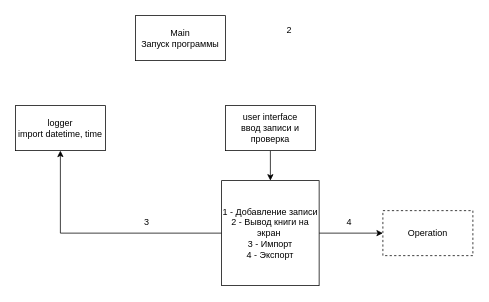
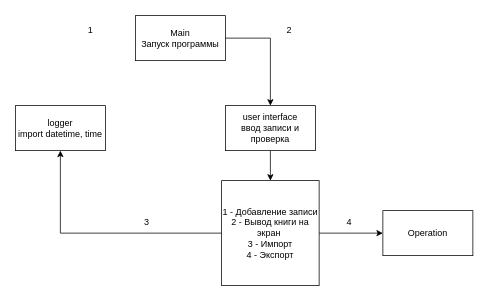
node "1": added
edge "Main Запуск программы" -> "user interface ввод записи и проверка": added
node "Operation": style dashed -> solid
